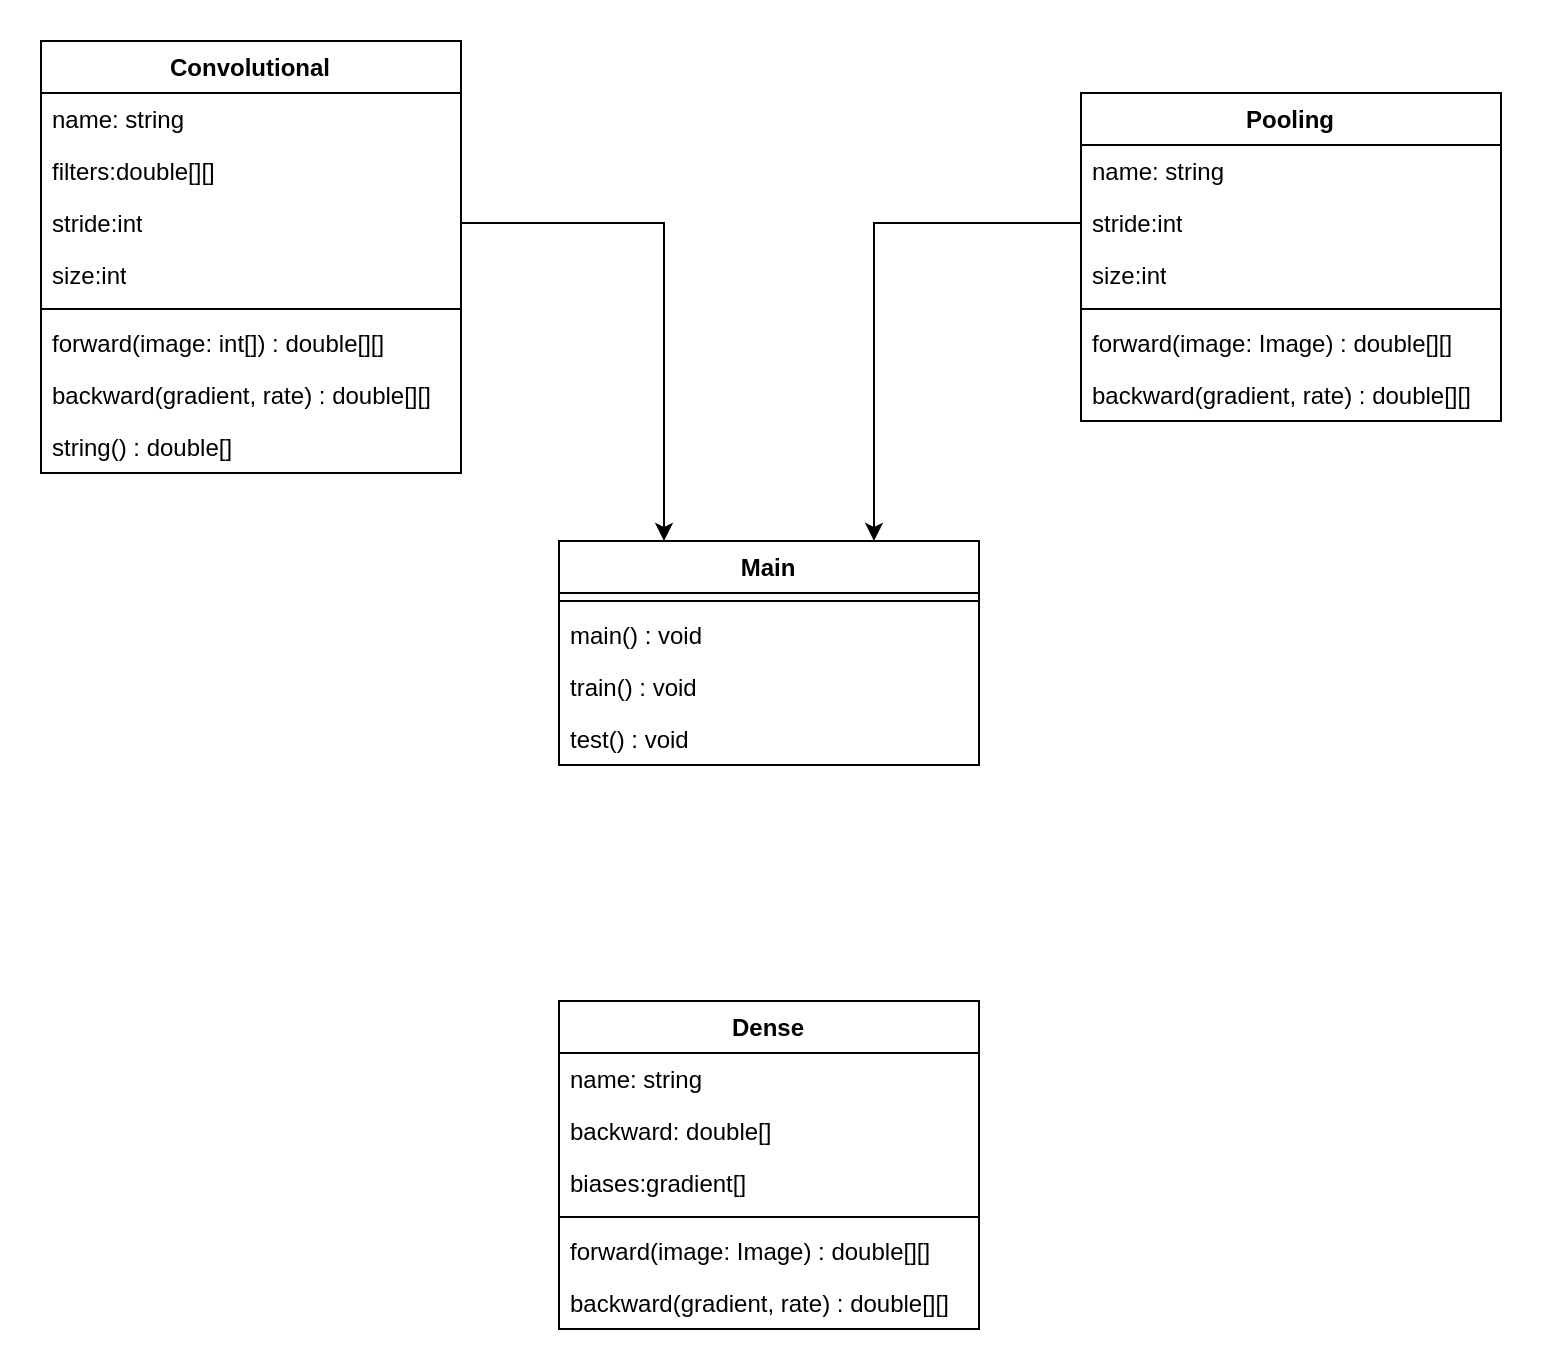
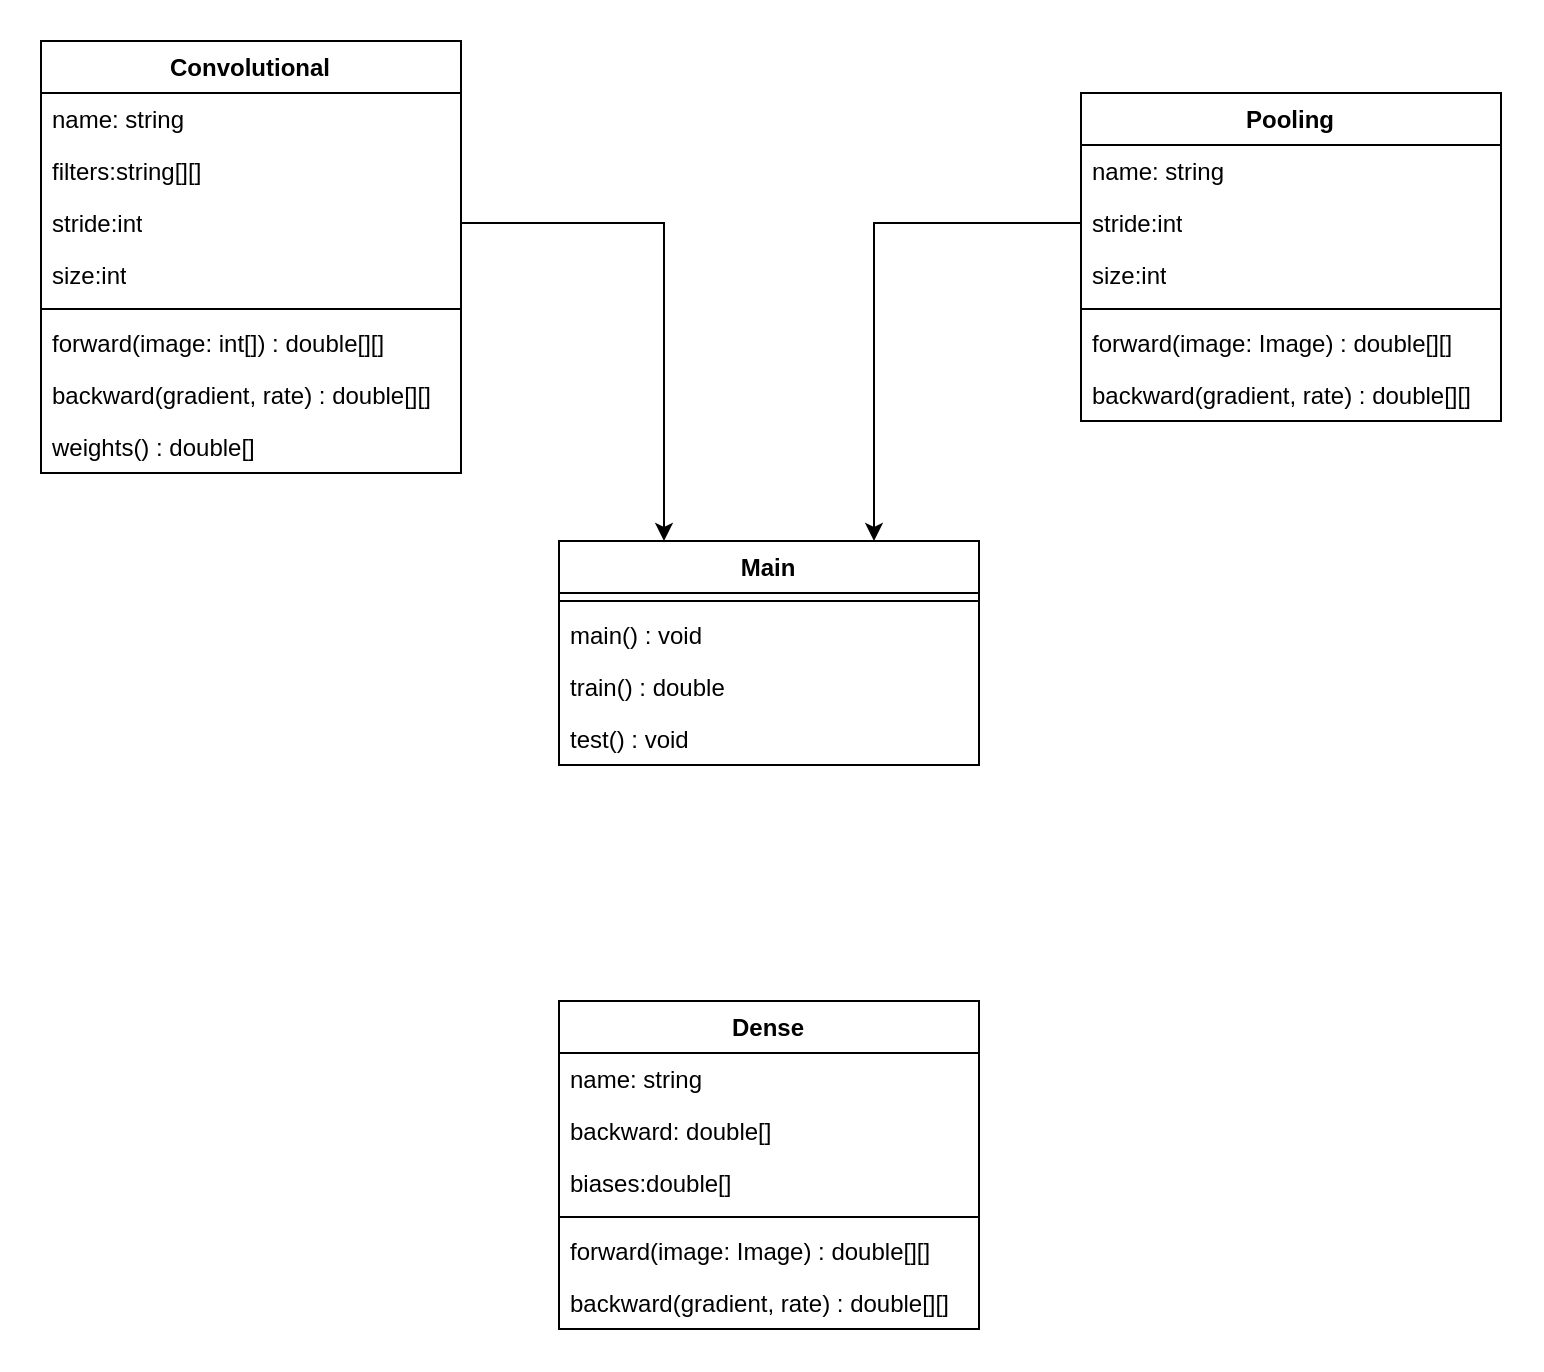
node "filters:double[][]": label "filters:double[][]" -> "filters:string[][]"
node "string() : double[]": label "string() : double[]" -> "weights() : double[]"
node "train() : void": label "train() : void" -> "train() : double"
node "biases:gradient[]": label "biases:gradient[]" -> "biases:double[]"
